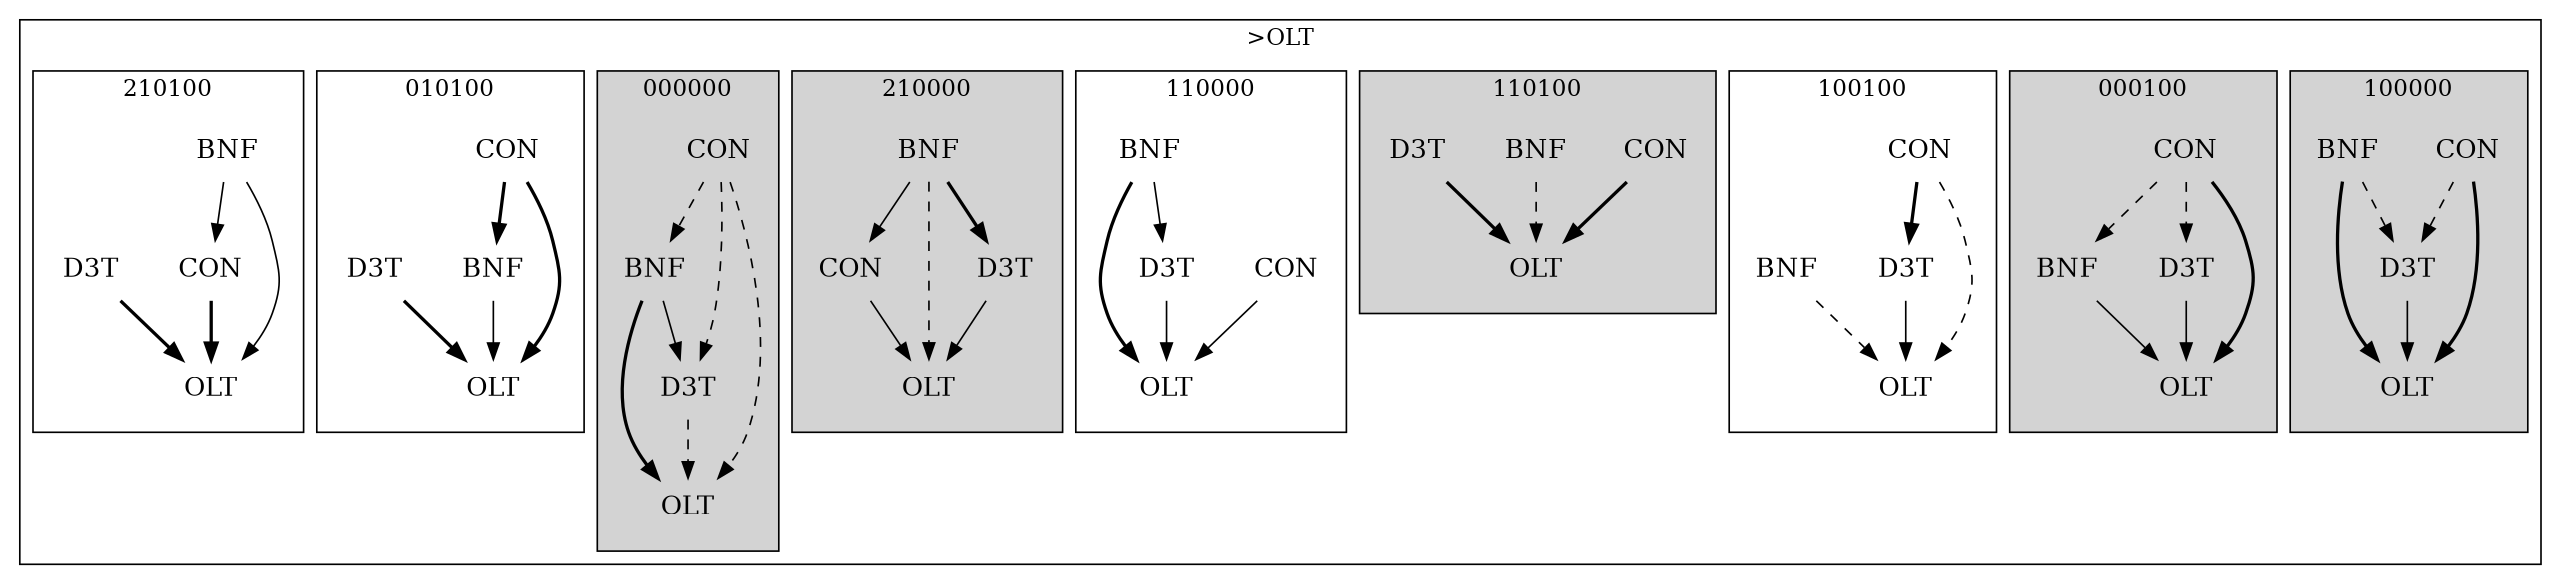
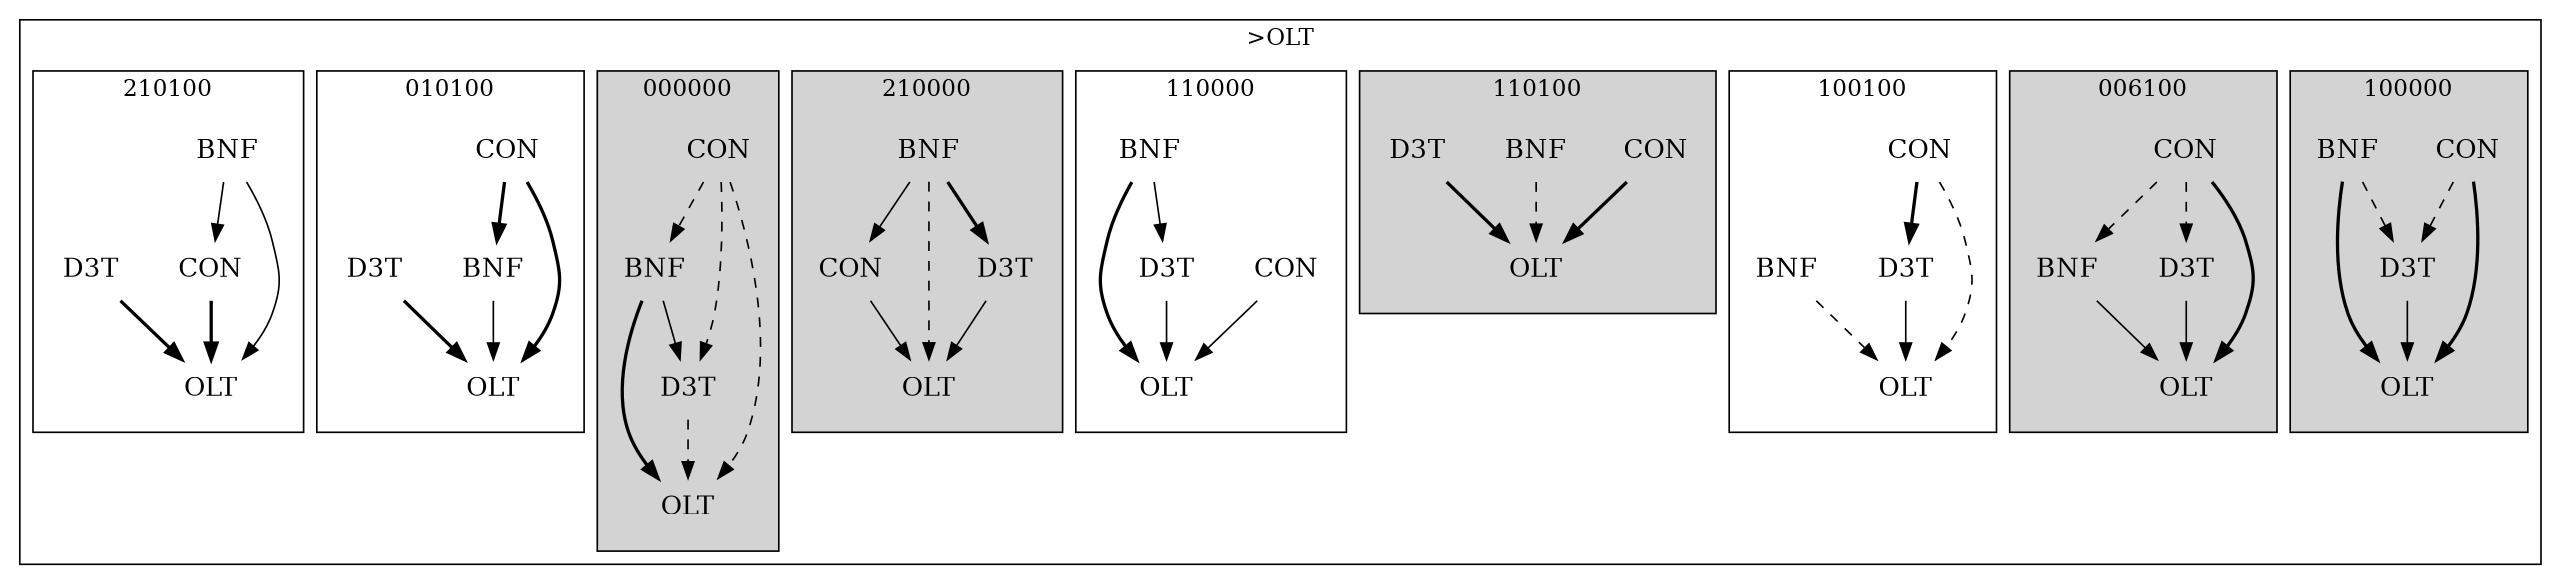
cluster "000100": label "000100" -> "006100"
